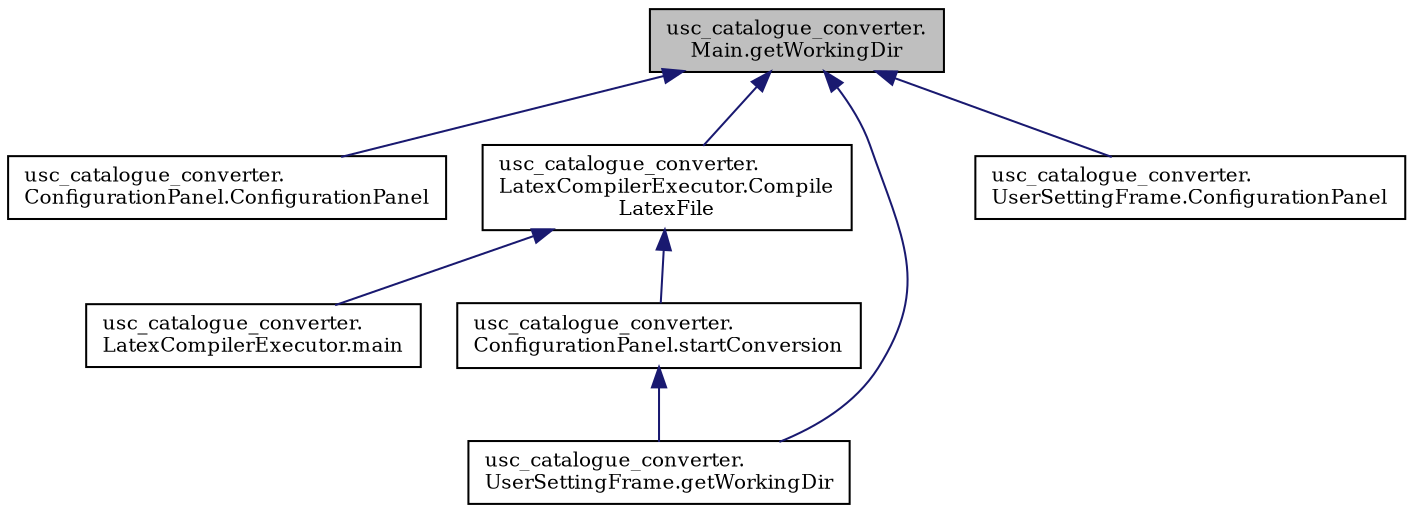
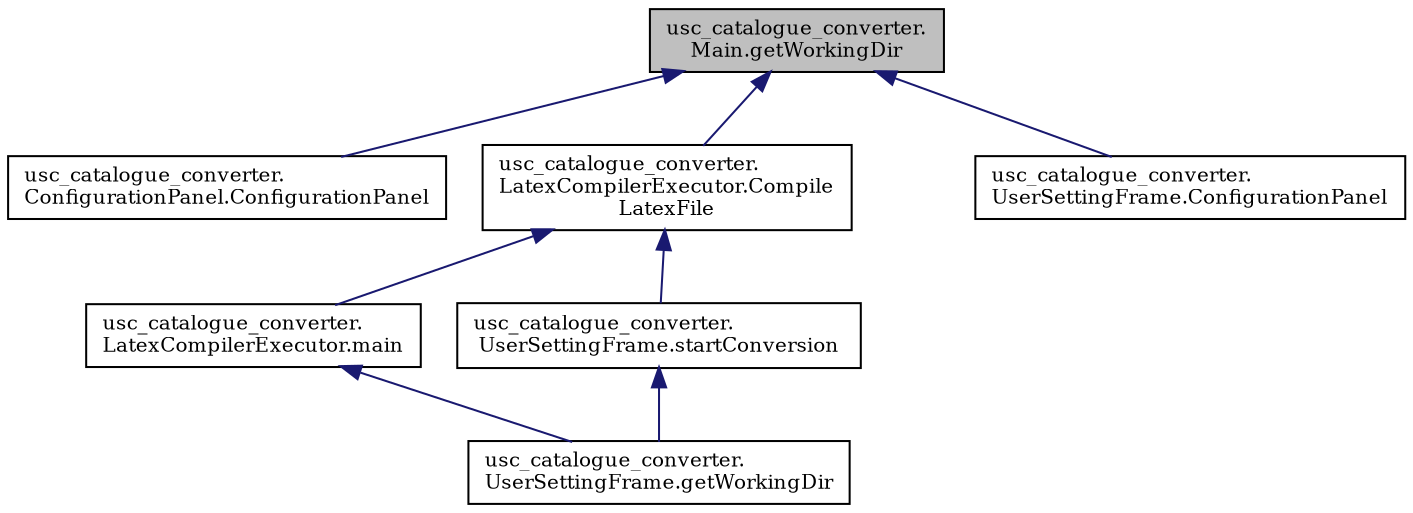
edge "usc_catalogue_converter. UserSettingFrame.getWorkingDir" -> "usc_catalogue_converter. Main.getWorkingDir": now "usc_catalogue_converter. UserSettingFrame.getWorkingDir" -> "usc_catalogue_converter. LatexCompilerExecutor.main"
node "usc_catalogue_converter. ConfigurationPanel.startConversion": label "usc_catalogue_converter. ConfigurationPanel.startConversion" -> "usc_catalogue_converter. UserSettingFrame.startConversion"
